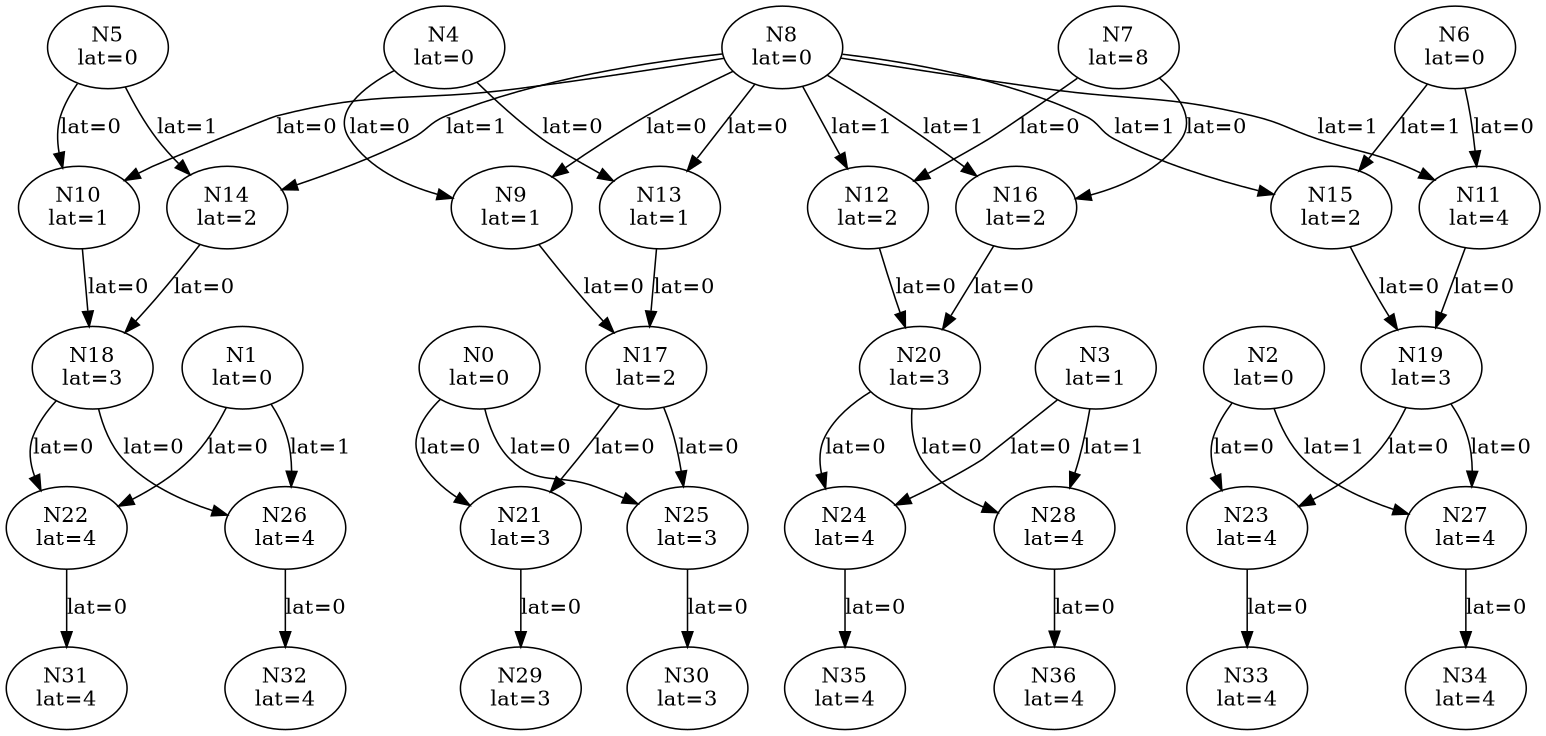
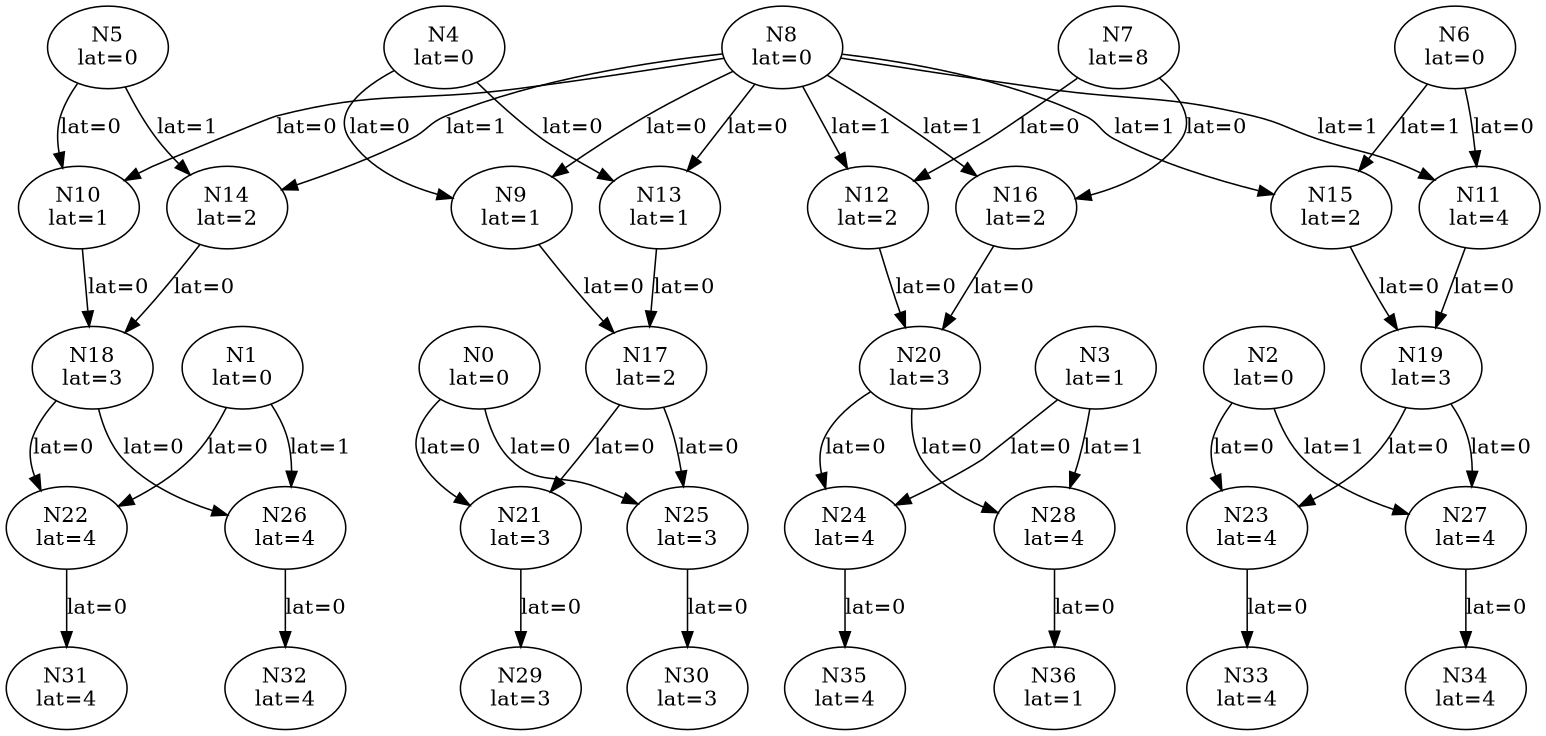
node "N36 lat=4": label "N36 lat=4" -> "N36 lat=1"
